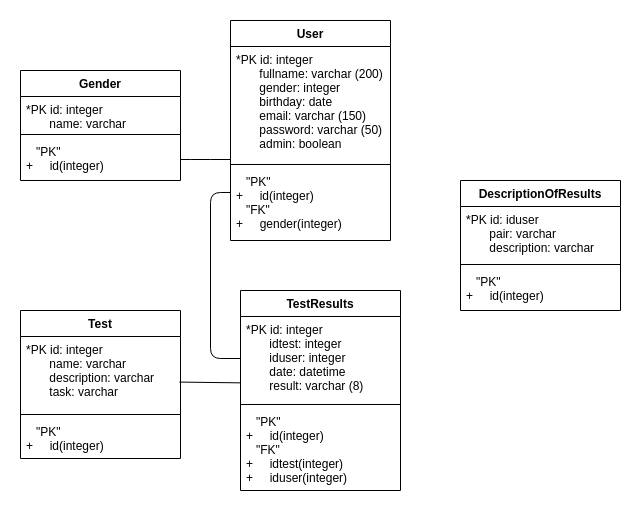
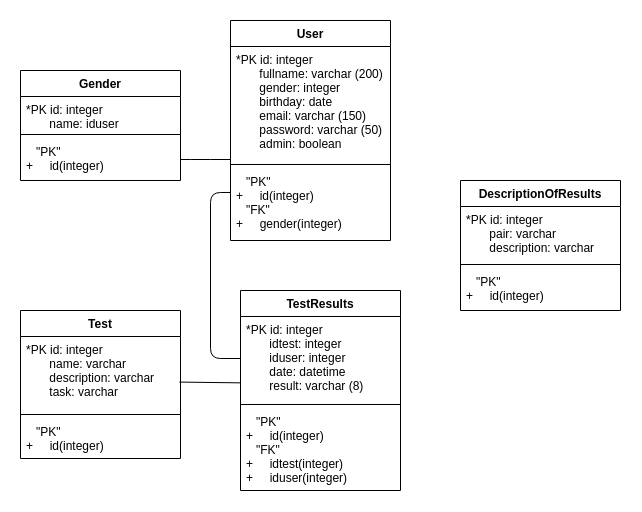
node "*PK id: integer name: varchar": label "*PK id: integer name: varchar" -> "*PK id: integer name: iduser"
node "*PK id: iduser pair: varchar description: varchar": label "*PK id: iduser pair: varchar description: varchar" -> "*PK id: integer pair: varchar description: varchar"
